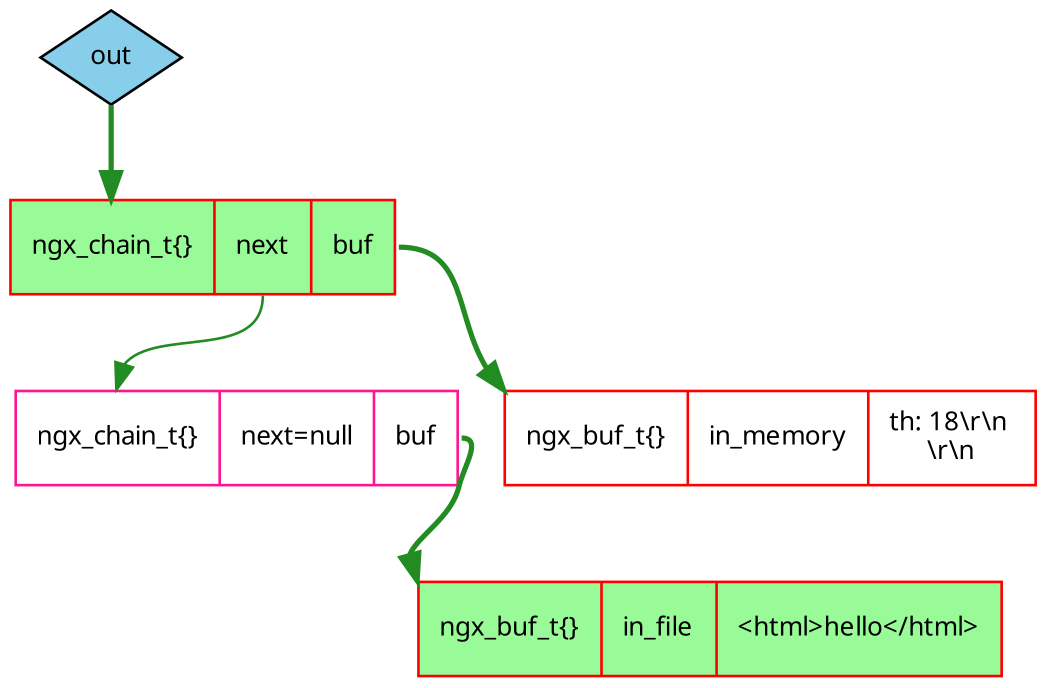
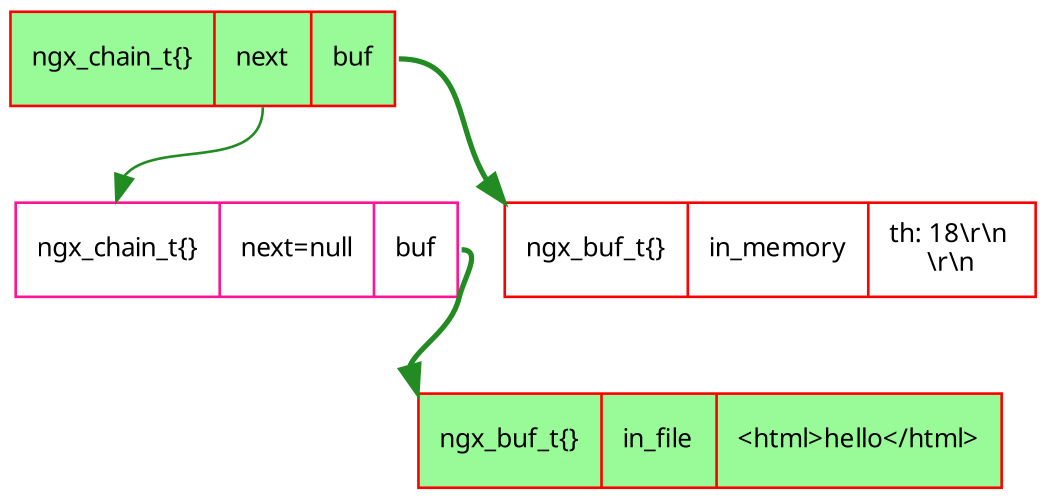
node "out": removed
